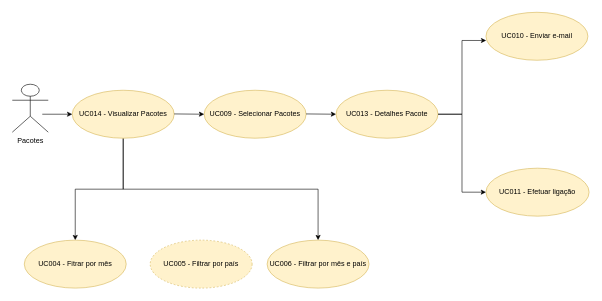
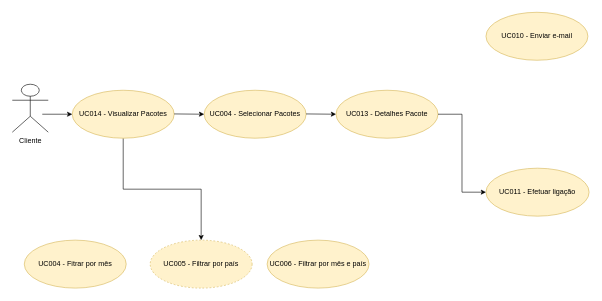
edge "UC013 - Detalhes Pacote" -> "UC010 - Enviar e-mail": removed
node "UC009 - Selecionar Pacotes": label "UC009 - Selecionar Pacotes" -> "UC004 - Selecionar Pacotes"
node "Pacotes": label "Pacotes" -> "Cliente"
edge "UC014 - Visualizar Pacotes" -> "UC004 - Fitrar por mês": removed
edge "UC014 - Visualizar Pacotes" -> "UC006 - Filtrar por mês e país": now "UC014 - Visualizar Pacotes" -> "UC005 - Filtrar por país"
